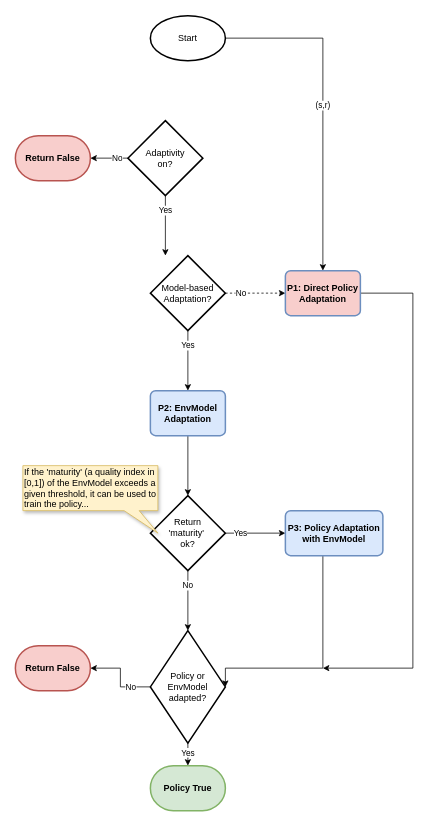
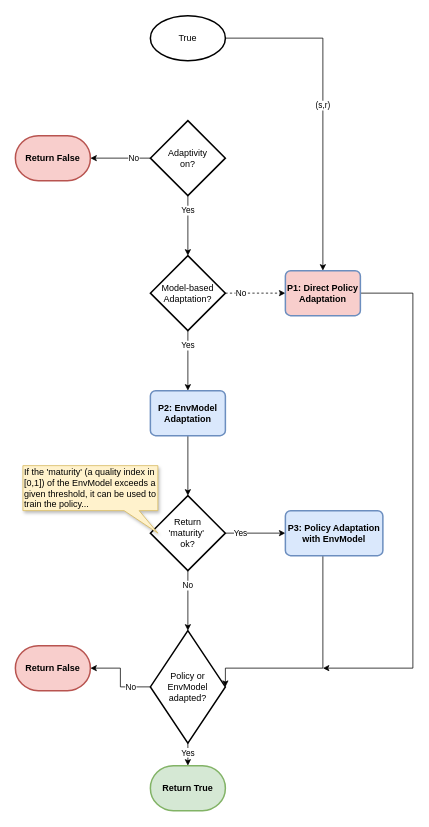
node "Start": label "Start" -> "True"
node "Adaptivity on?": moved (165, 158) -> (188, 158)
node "Policy True": label "Policy True" -> "Return True"
